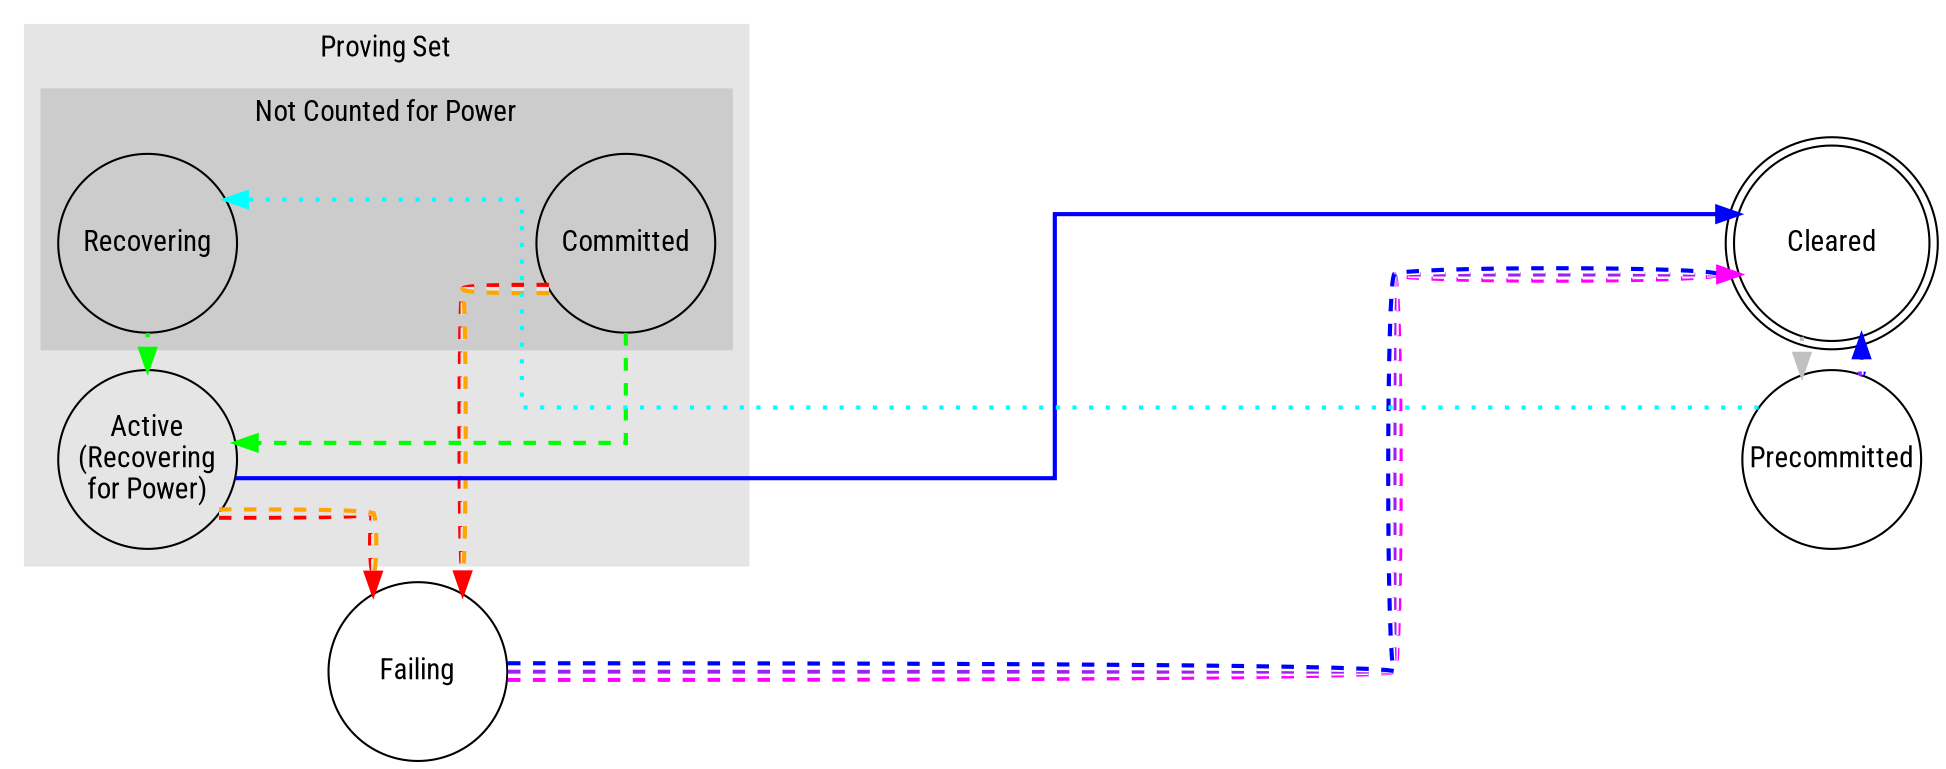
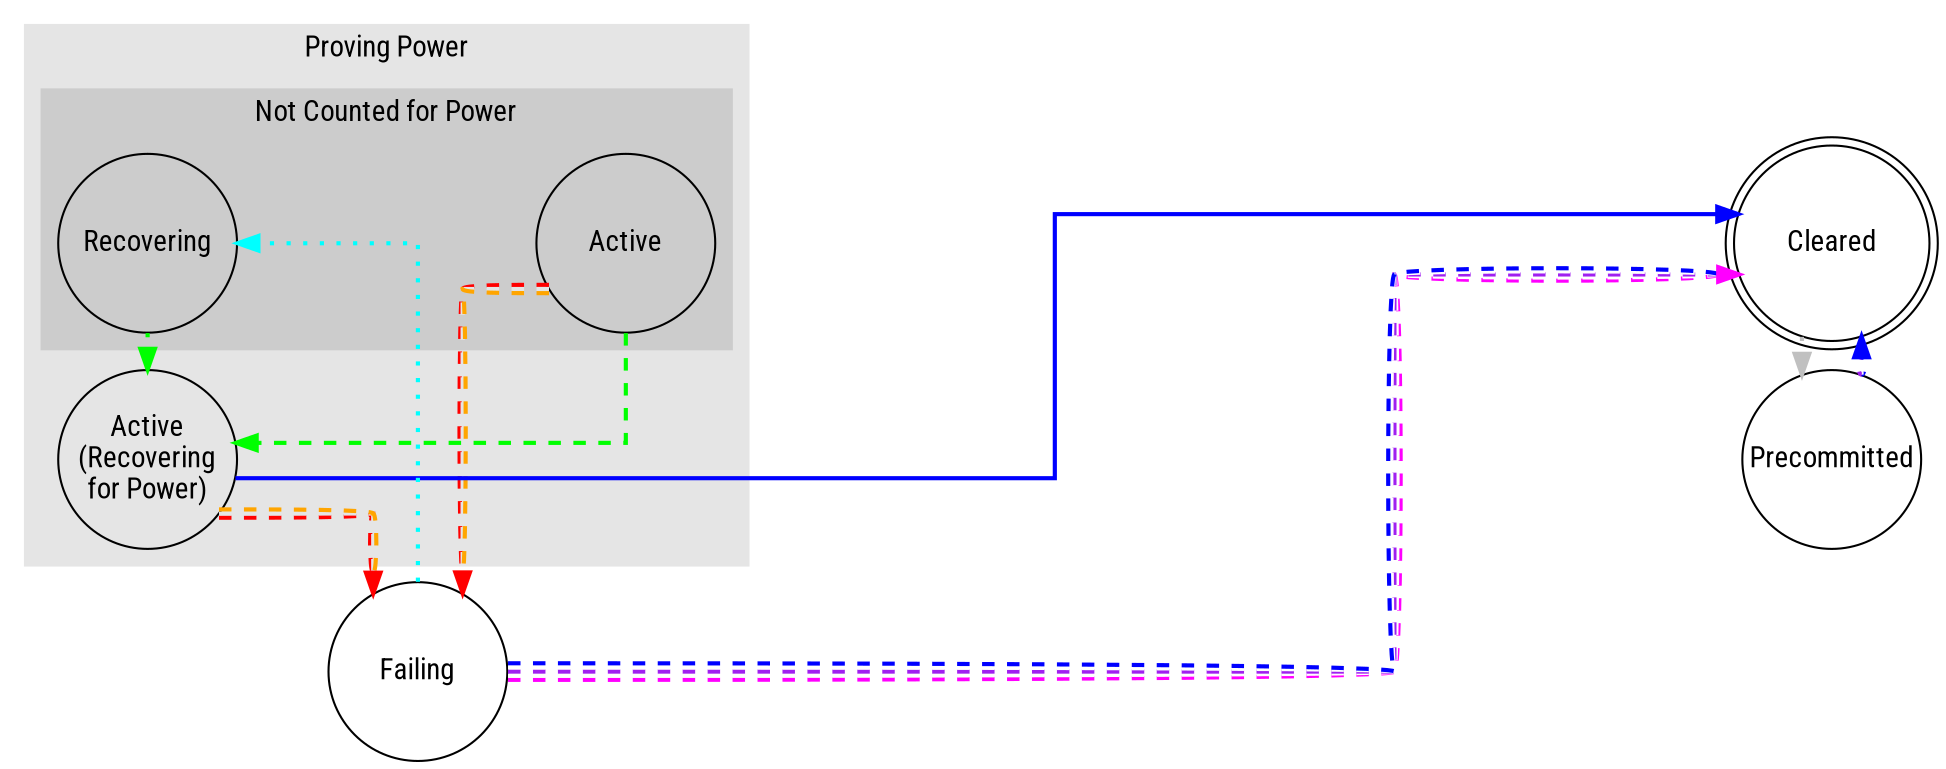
cluster "Proving Set": label "Proving Set" -> "Proving Power"
node "Committed": label "Committed" -> "Active"
edge "Precommitted" -> "Recovering": now "Failing" -> "Recovering"
